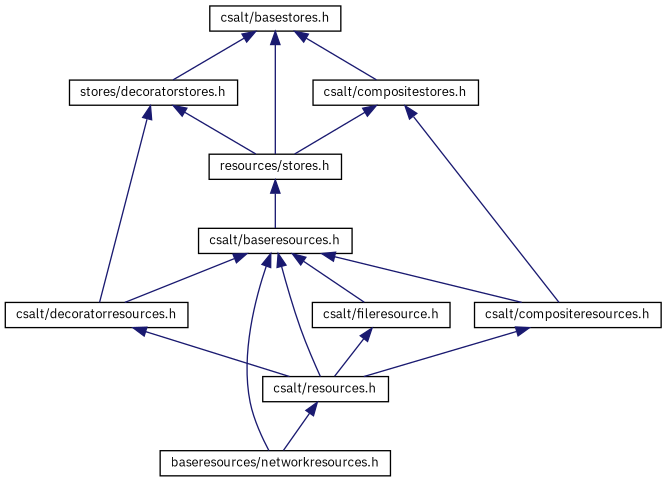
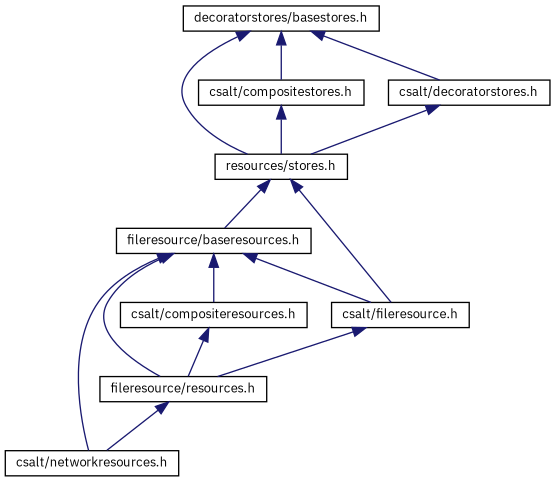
node "csalt/basestores.h": label "csalt/basestores.h" -> "decoratorstores/basestores.h"
node "stores/decoratorstores.h": label "stores/decoratorstores.h" -> "csalt/decoratorstores.h"
edge "csalt/compositeresources.h" -> "csalt/compositestores.h": removed
node "csalt/baseresources.h": label "csalt/baseresources.h" -> "fileresource/baseresources.h"
edge "csalt/fileresource.h" -> "resources/stores.h": added
node "csalt/decoratorresources.h": removed
node "csalt/resources.h": label "csalt/resources.h" -> "fileresource/resources.h"
node "baseresources/networkresources.h": label "baseresources/networkresources.h" -> "csalt/networkresources.h"
